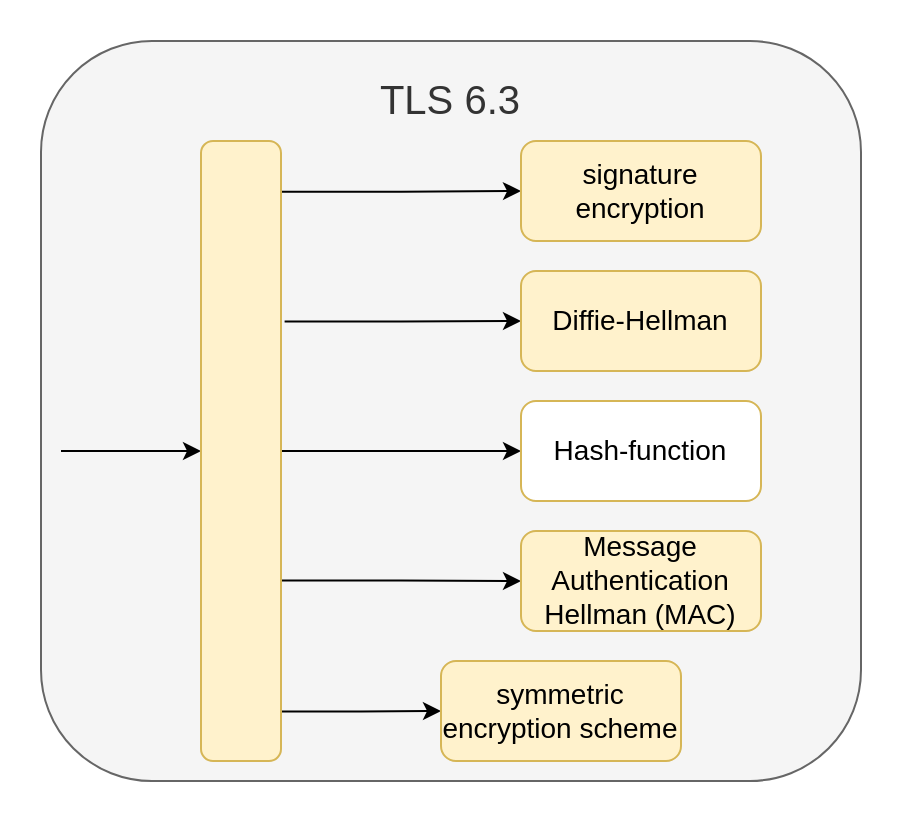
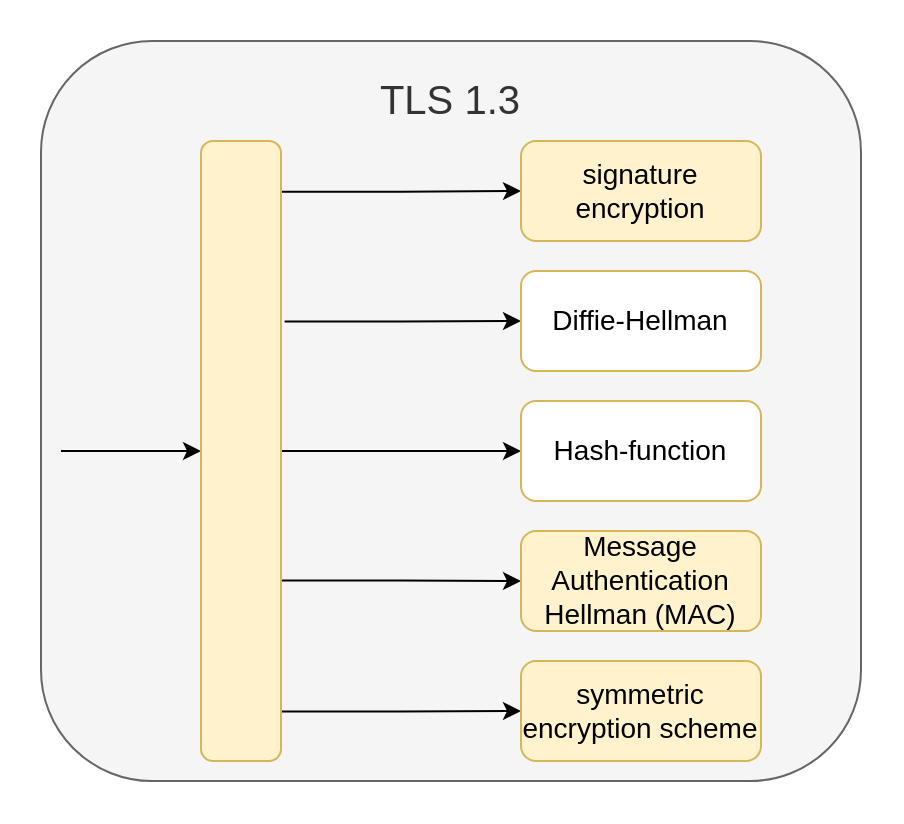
node "Diffie-Hellman": fillcolor #fff2cc -> #ffffff
node "TLS 6.3": label "TLS 6.3" -> "TLS 1.3"
node "symmetric encryption scheme": moved (561, 711) -> (641, 711)
